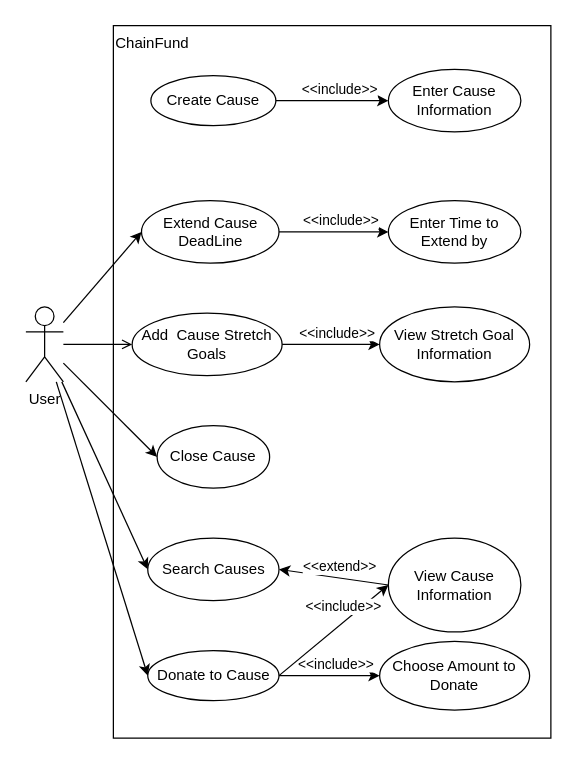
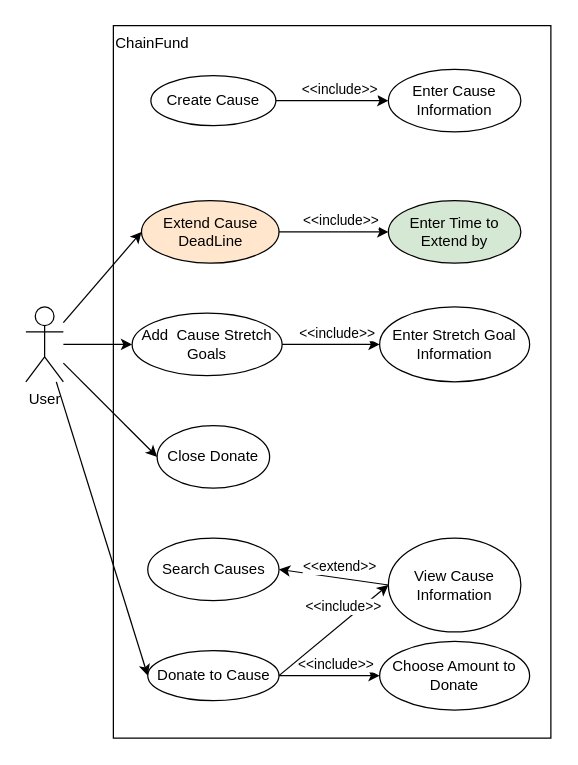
node "Extend Cause DeadLine": fillcolor #ffffff -> #ffe6cc
node "Enter Time to Extend by": fillcolor #ffffff -> #d5e8d4
edge "User" -> "Add Cause Stretch Goals": arrowhead open -> classic
node "View Stretch Goal Information": label "View Stretch Goal Information" -> "Enter Stretch Goal Information"
node "Close Cause": label "Close Cause" -> "Close Donate"
edge "User" -> "Search Causes": removed
